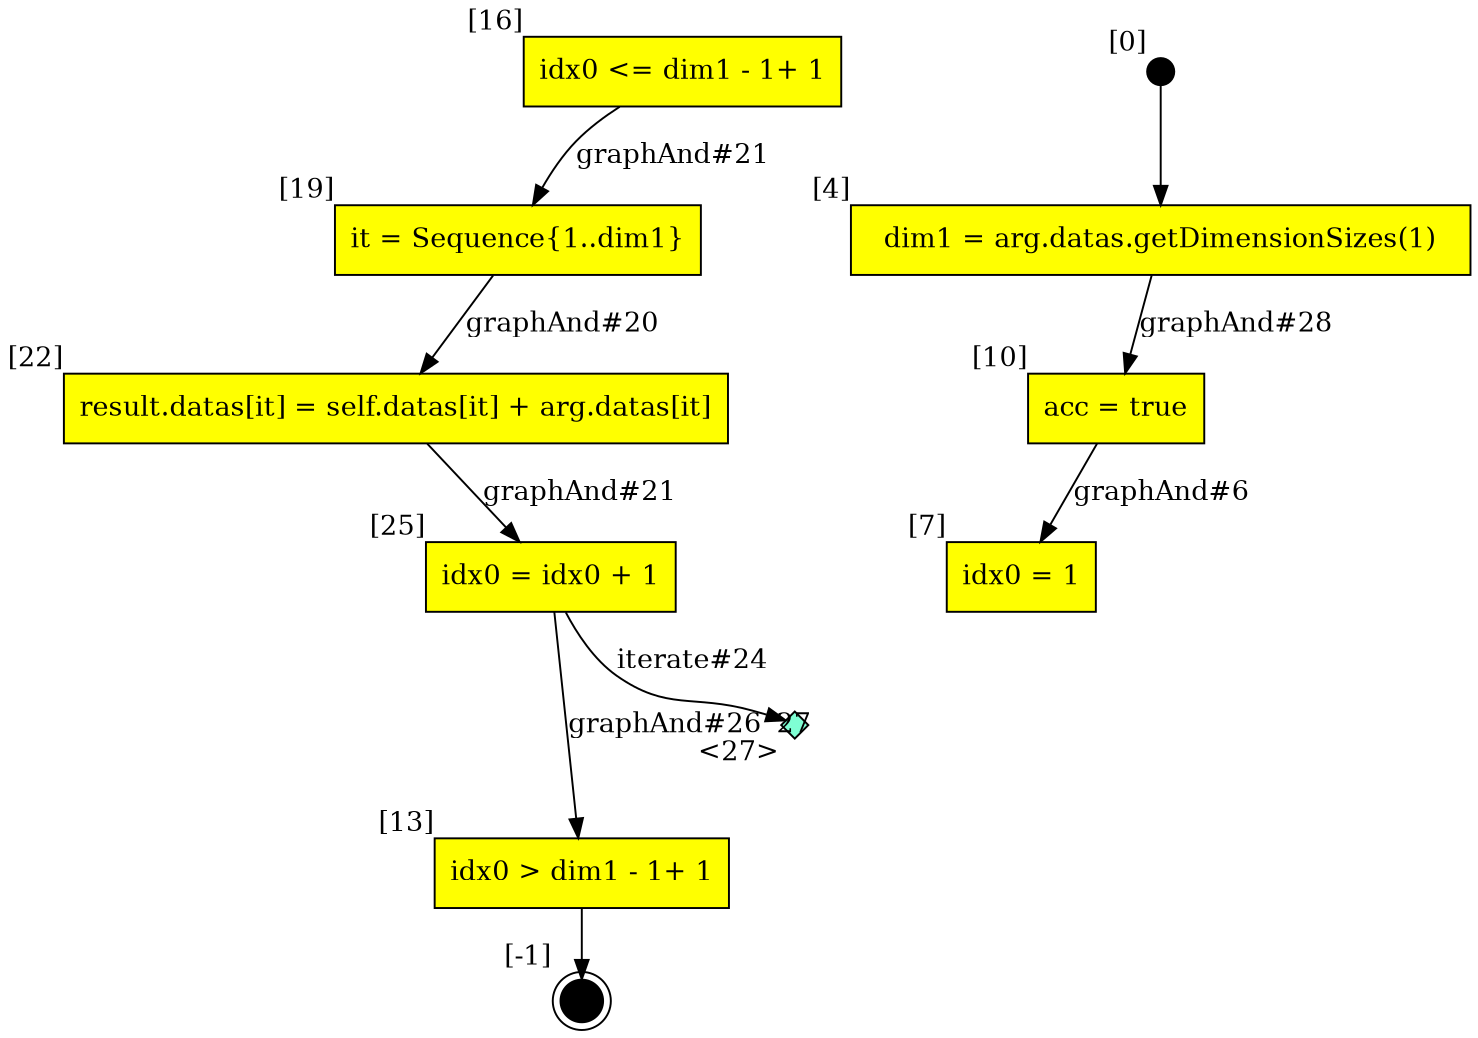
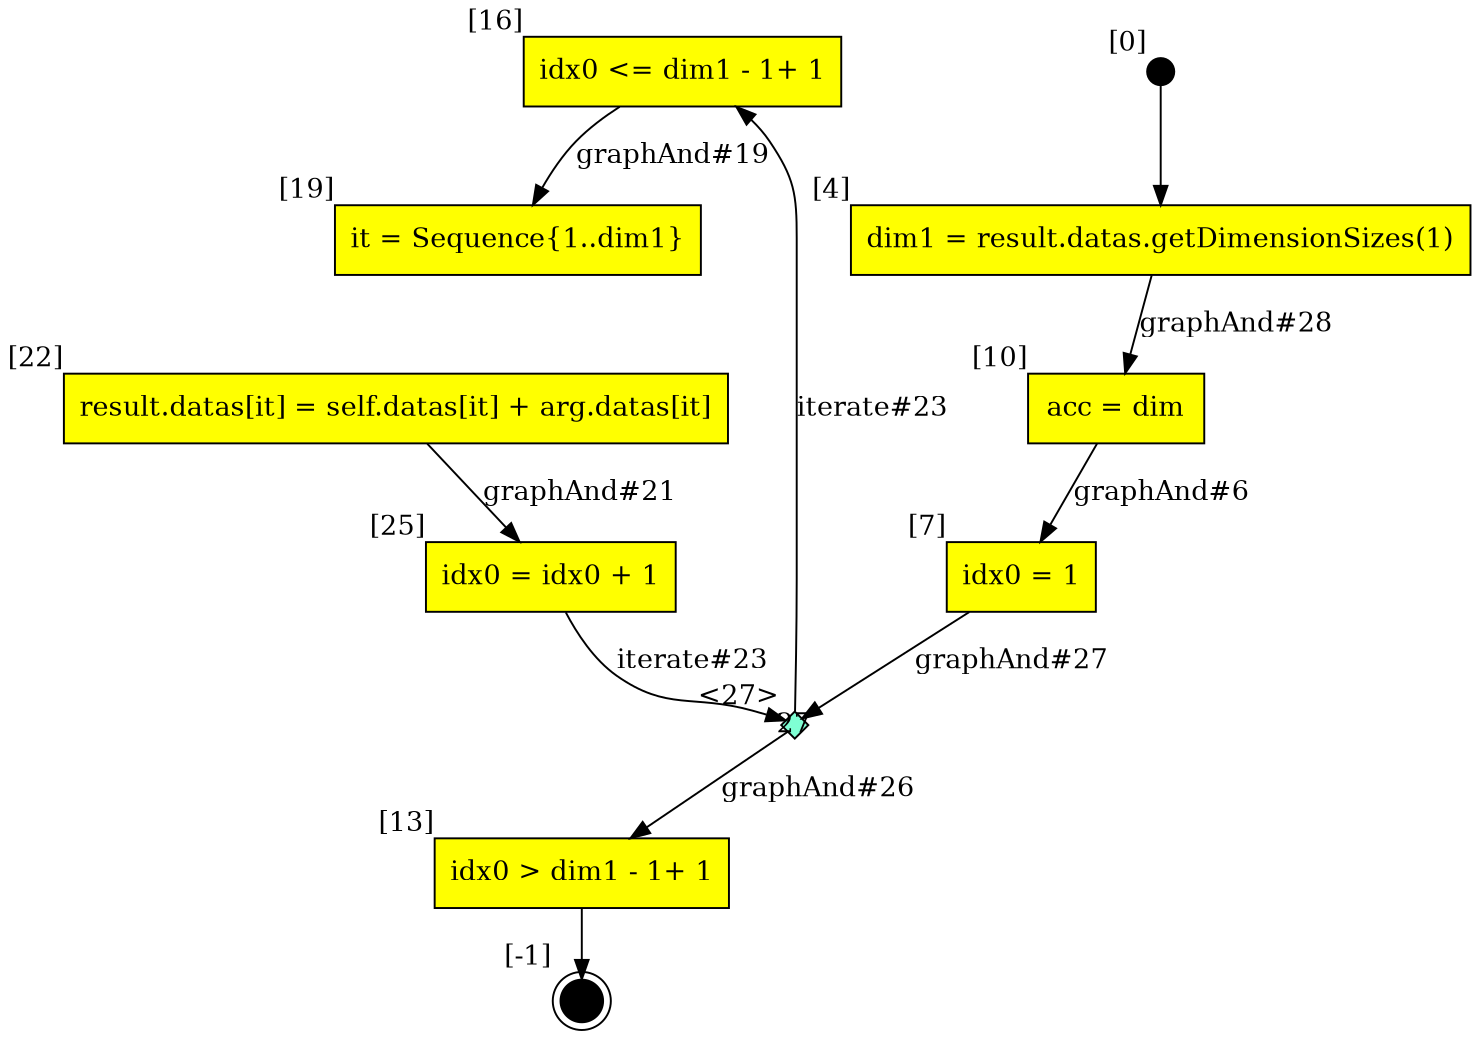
edge "idx0 <= dim1 - 1+ 1 [16]" -> "it = Sequence{1..dim1} [19]": label "graphAnd#21" -> "graphAnd#19"
node "dim1 = arg.datas.getDimensionSizes(1) [4]": label "dim1 = arg.datas.getDimensionSizes(1) [4]" -> "dim1 = result.datas.getDimensionSizes(1) [4]"
edge "it = Sequence{1..dim1} [19]" -> "result.datas[it] = self.datas[it] + arg.datas[it] [22]": removed, label "graphAnd#20"
edge "27 <27>" -> "idx0 <= dim1 - 1+ 1 [16]": added, label "iterate#23"
node "acc = true [10]": label "acc = true [10]" -> "acc = dim [10]"
edge "idx0 = 1 [7]" -> "27 <27>": added, label "graphAnd#27"
edge "idx0 = idx0 + 1 [25]" -> "27 <27>": label "iterate#24" -> "iterate#23"
edge "idx0 = idx0 + 1 [25]" -> "idx0 > dim1 - 1+ 1 [13]": now "27 <27>" -> "idx0 > dim1 - 1+ 1 [13]"
